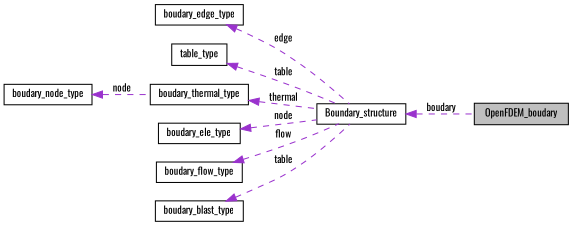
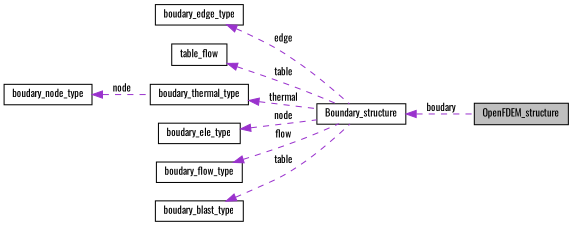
node "table_type": label "table_type" -> "table_flow"
node "OpenFDEM_boudary": label "OpenFDEM_boudary" -> "OpenFDEM_structure"
